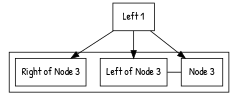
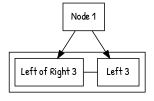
node "Left 1": label "Left 1" -> "Node 1"
node "Right of Node 3": removed
node "Left of Node 3": label "Left of Node 3" -> "Left of Right 3"
node "Node 3": label "Node 3" -> "Left 3"
